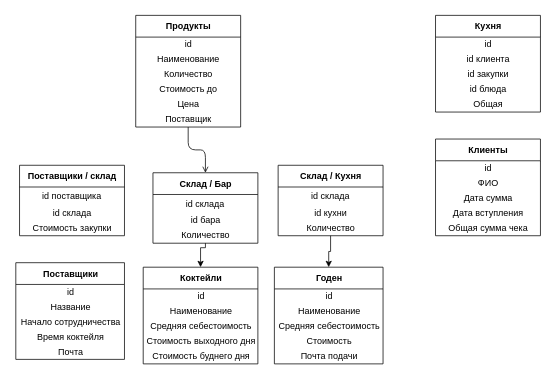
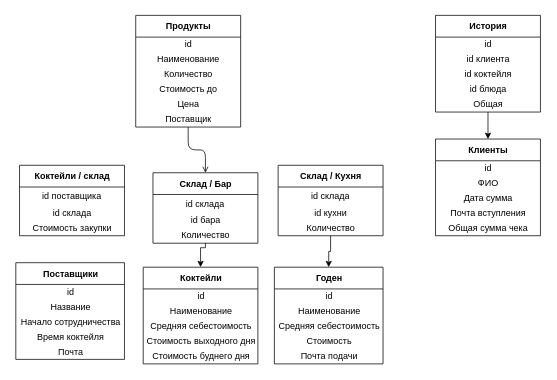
node "Кухня": label "Кухня" -> "История"
node "id закупки": label "id закупки" -> "id коктейля"
edge "Общая" -> "Клиенты": added
node "Поставщики / склад": label "Поставщики / склад" -> "Коктейли / склад"
node "Дата вступления": label "Дата вступления" -> "Почта вступления"
